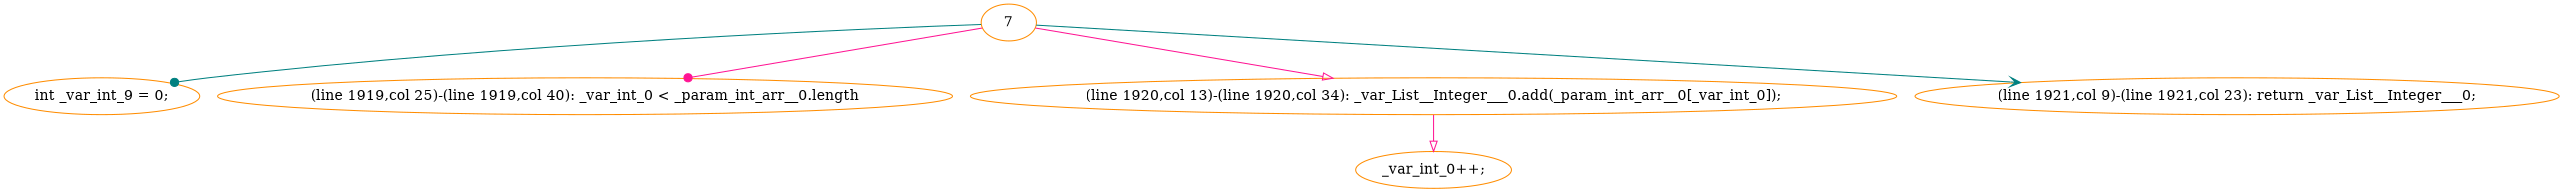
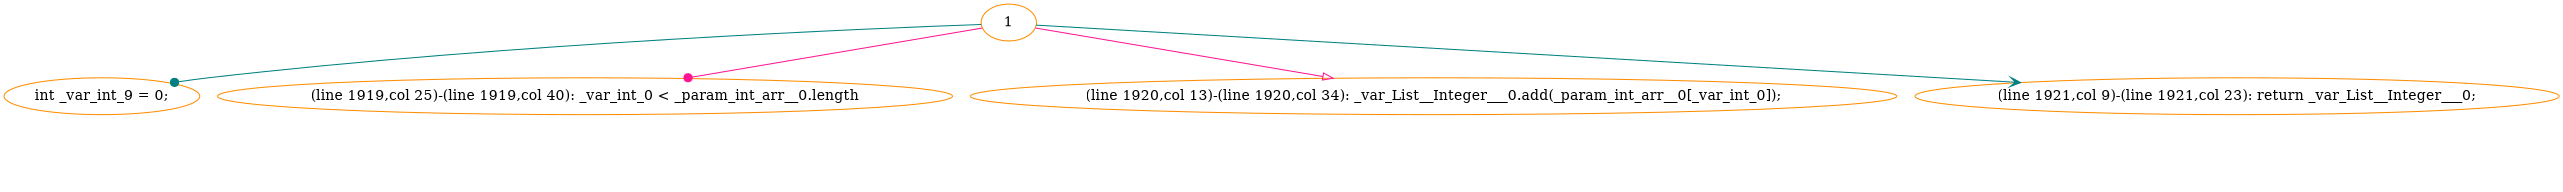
node "7": label "7" -> "1"
node "_var_int_0++;": removed
